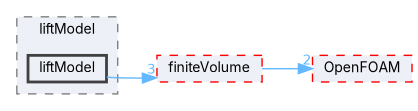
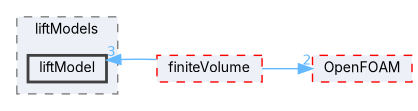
cluster "liftModel": label "liftModel" -> "liftModels"
edge "liftModel" -> "finiteVolume": reversed
